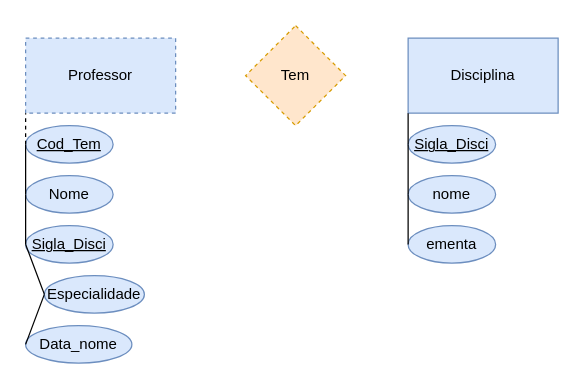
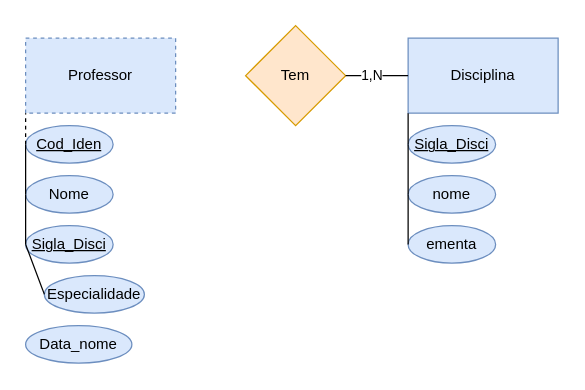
node "Tem": style dashed -> solid
edge "Tem" -- "Disciplina": added, label "1,N"
node "Cod_Tem": label "Cod_Tem" -> "Cod_Iden"
edge "Especialidade" -- "Data_nome": removed
